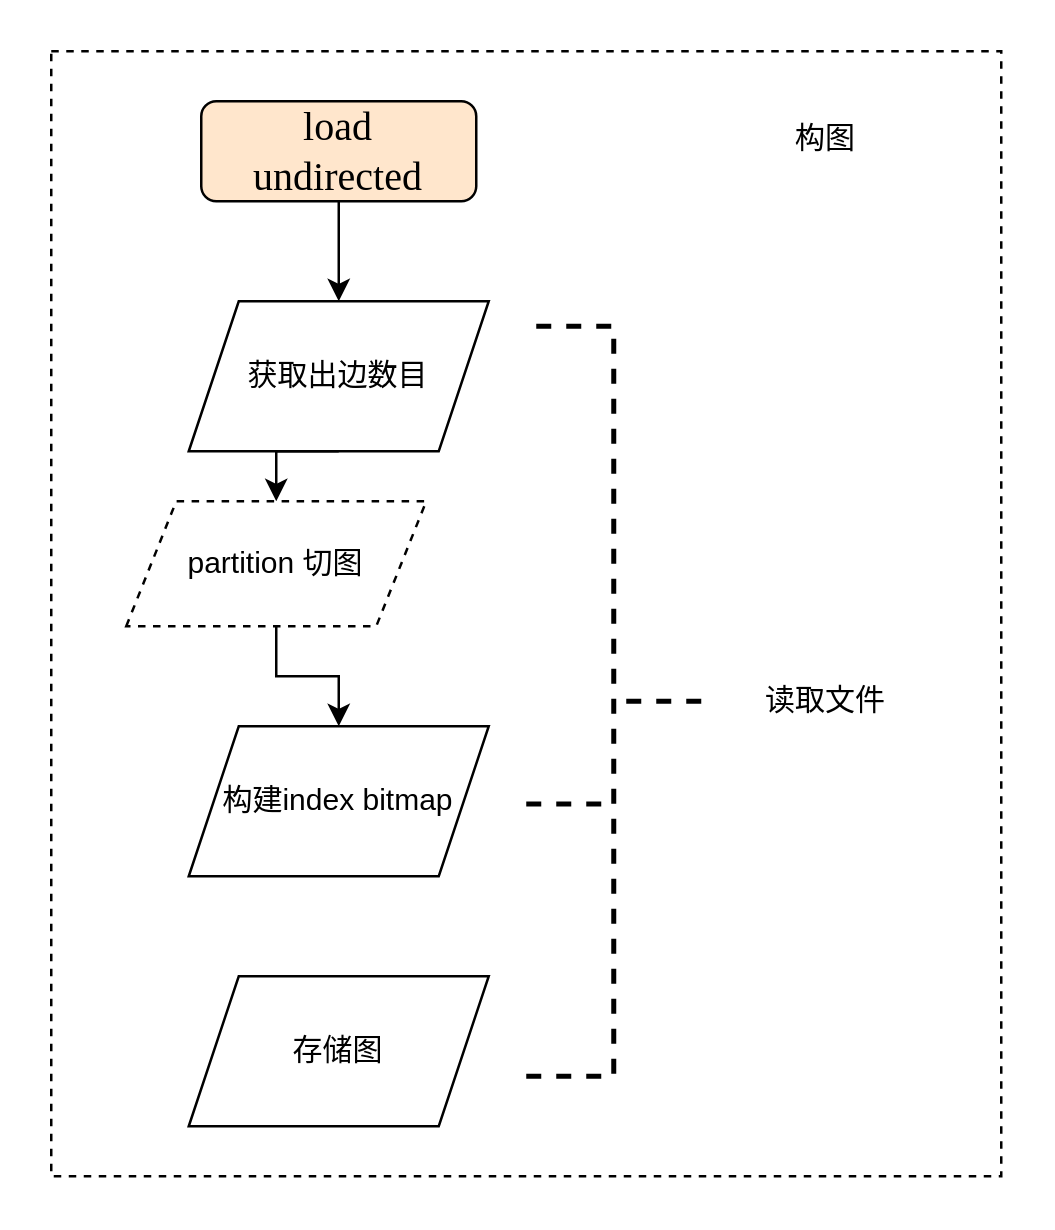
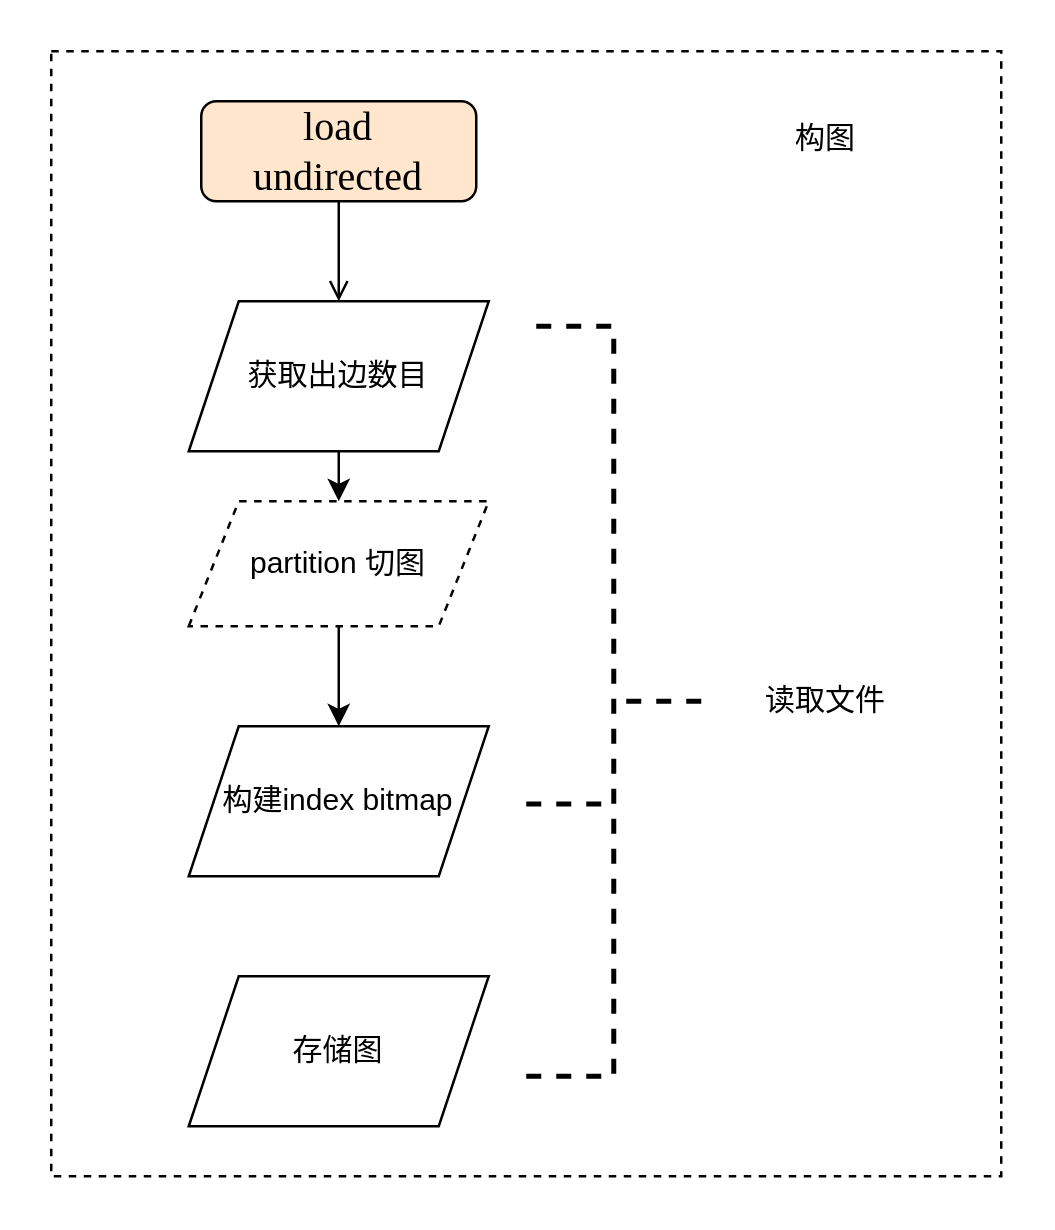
edge "load undirected" -> "获取出边数目": arrowhead classic -> open
node "partition 切图": moved (276, 564) -> (339, 564)
